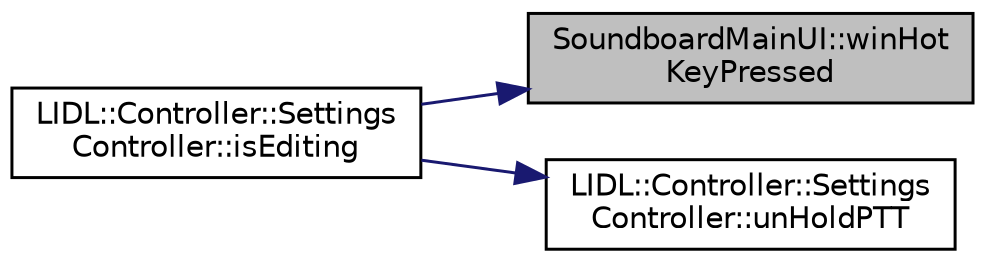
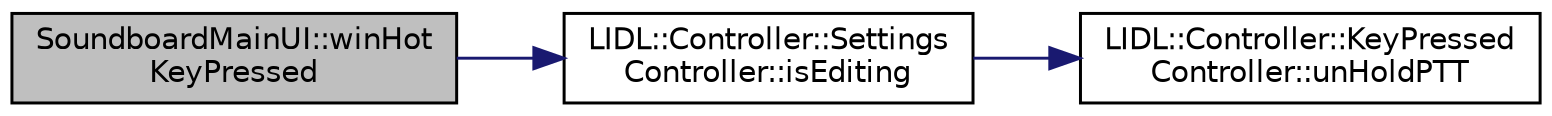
edge "LIDL::Controller::Settings Controller::isEditing" -> "SoundboardMainUI::winHot KeyPressed": reversed
node "LIDL::Controller::Settings Controller::unHoldPTT": label "LIDL::Controller::Settings Controller::unHoldPTT" -> "LIDL::Controller::KeyPressed Controller::unHoldPTT"
